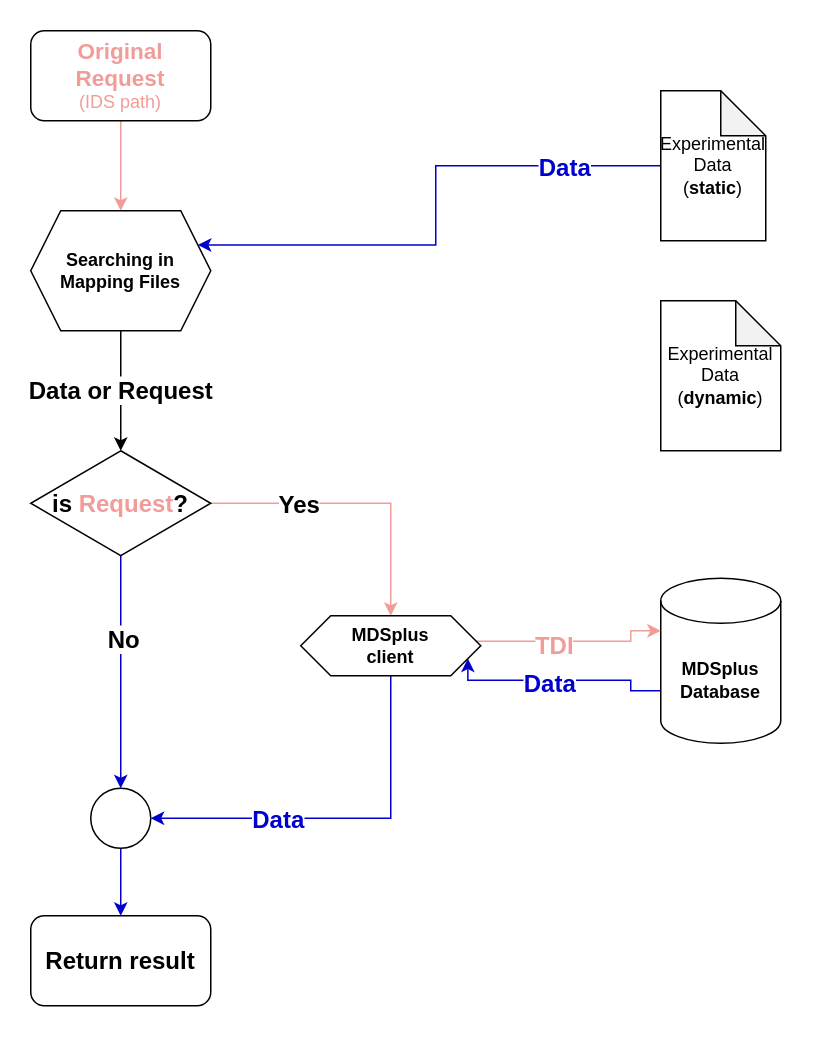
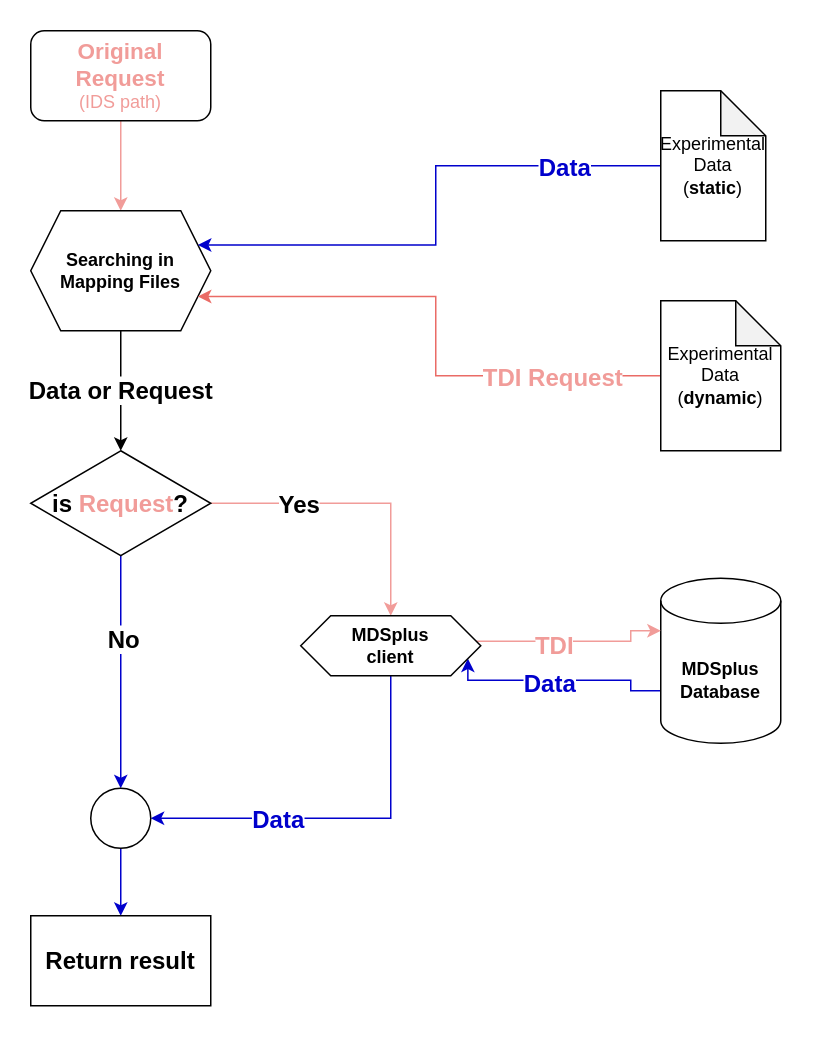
edge "Experimental Data (dynamic)" -> "Searching in Mapping Files": added, label "TDI Request"
node "Return result": shape rounded rectangle -> rectangle
